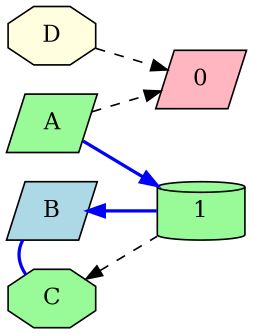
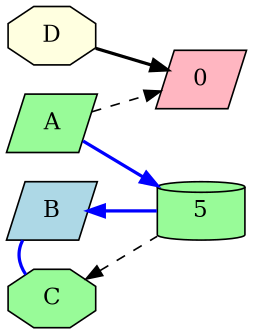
edge "D" -> "0": style dashed -> bold
node "1": label "1" -> "5"
